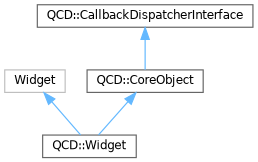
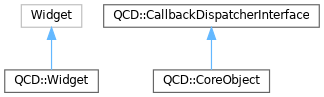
edge "QCD::Widget" -> "QCD::CoreObject": removed
